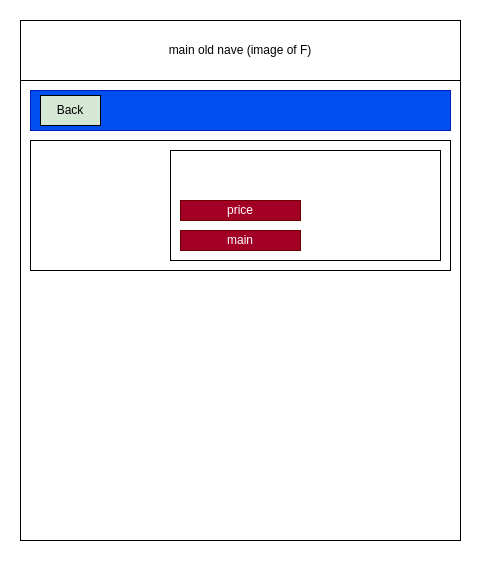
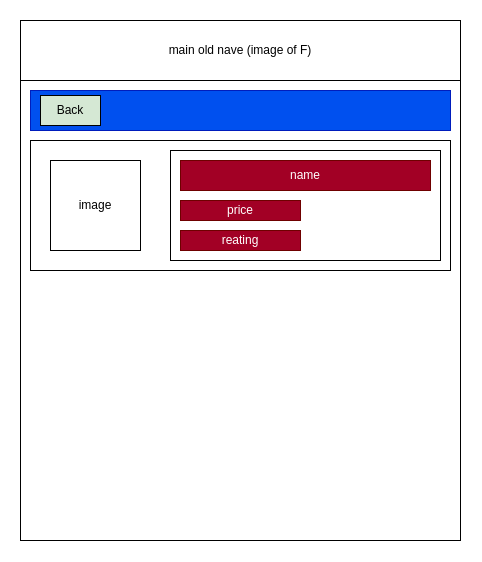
node "name": added
node "image": added
node "main": label "main" -> "reating"
